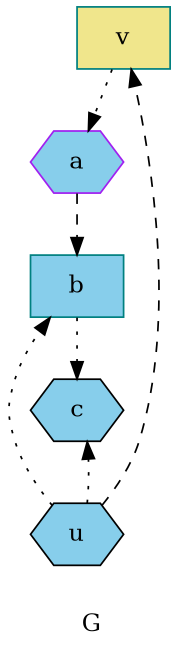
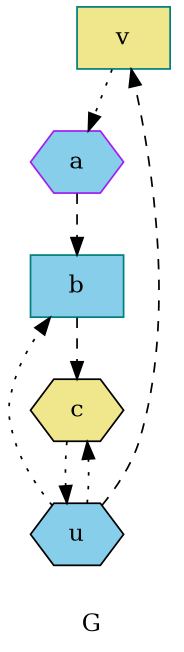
edge "b" -> "c": style dotted -> dashed
node "c": fillcolor skyblue -> khaki
edge "c" -> "u": added
